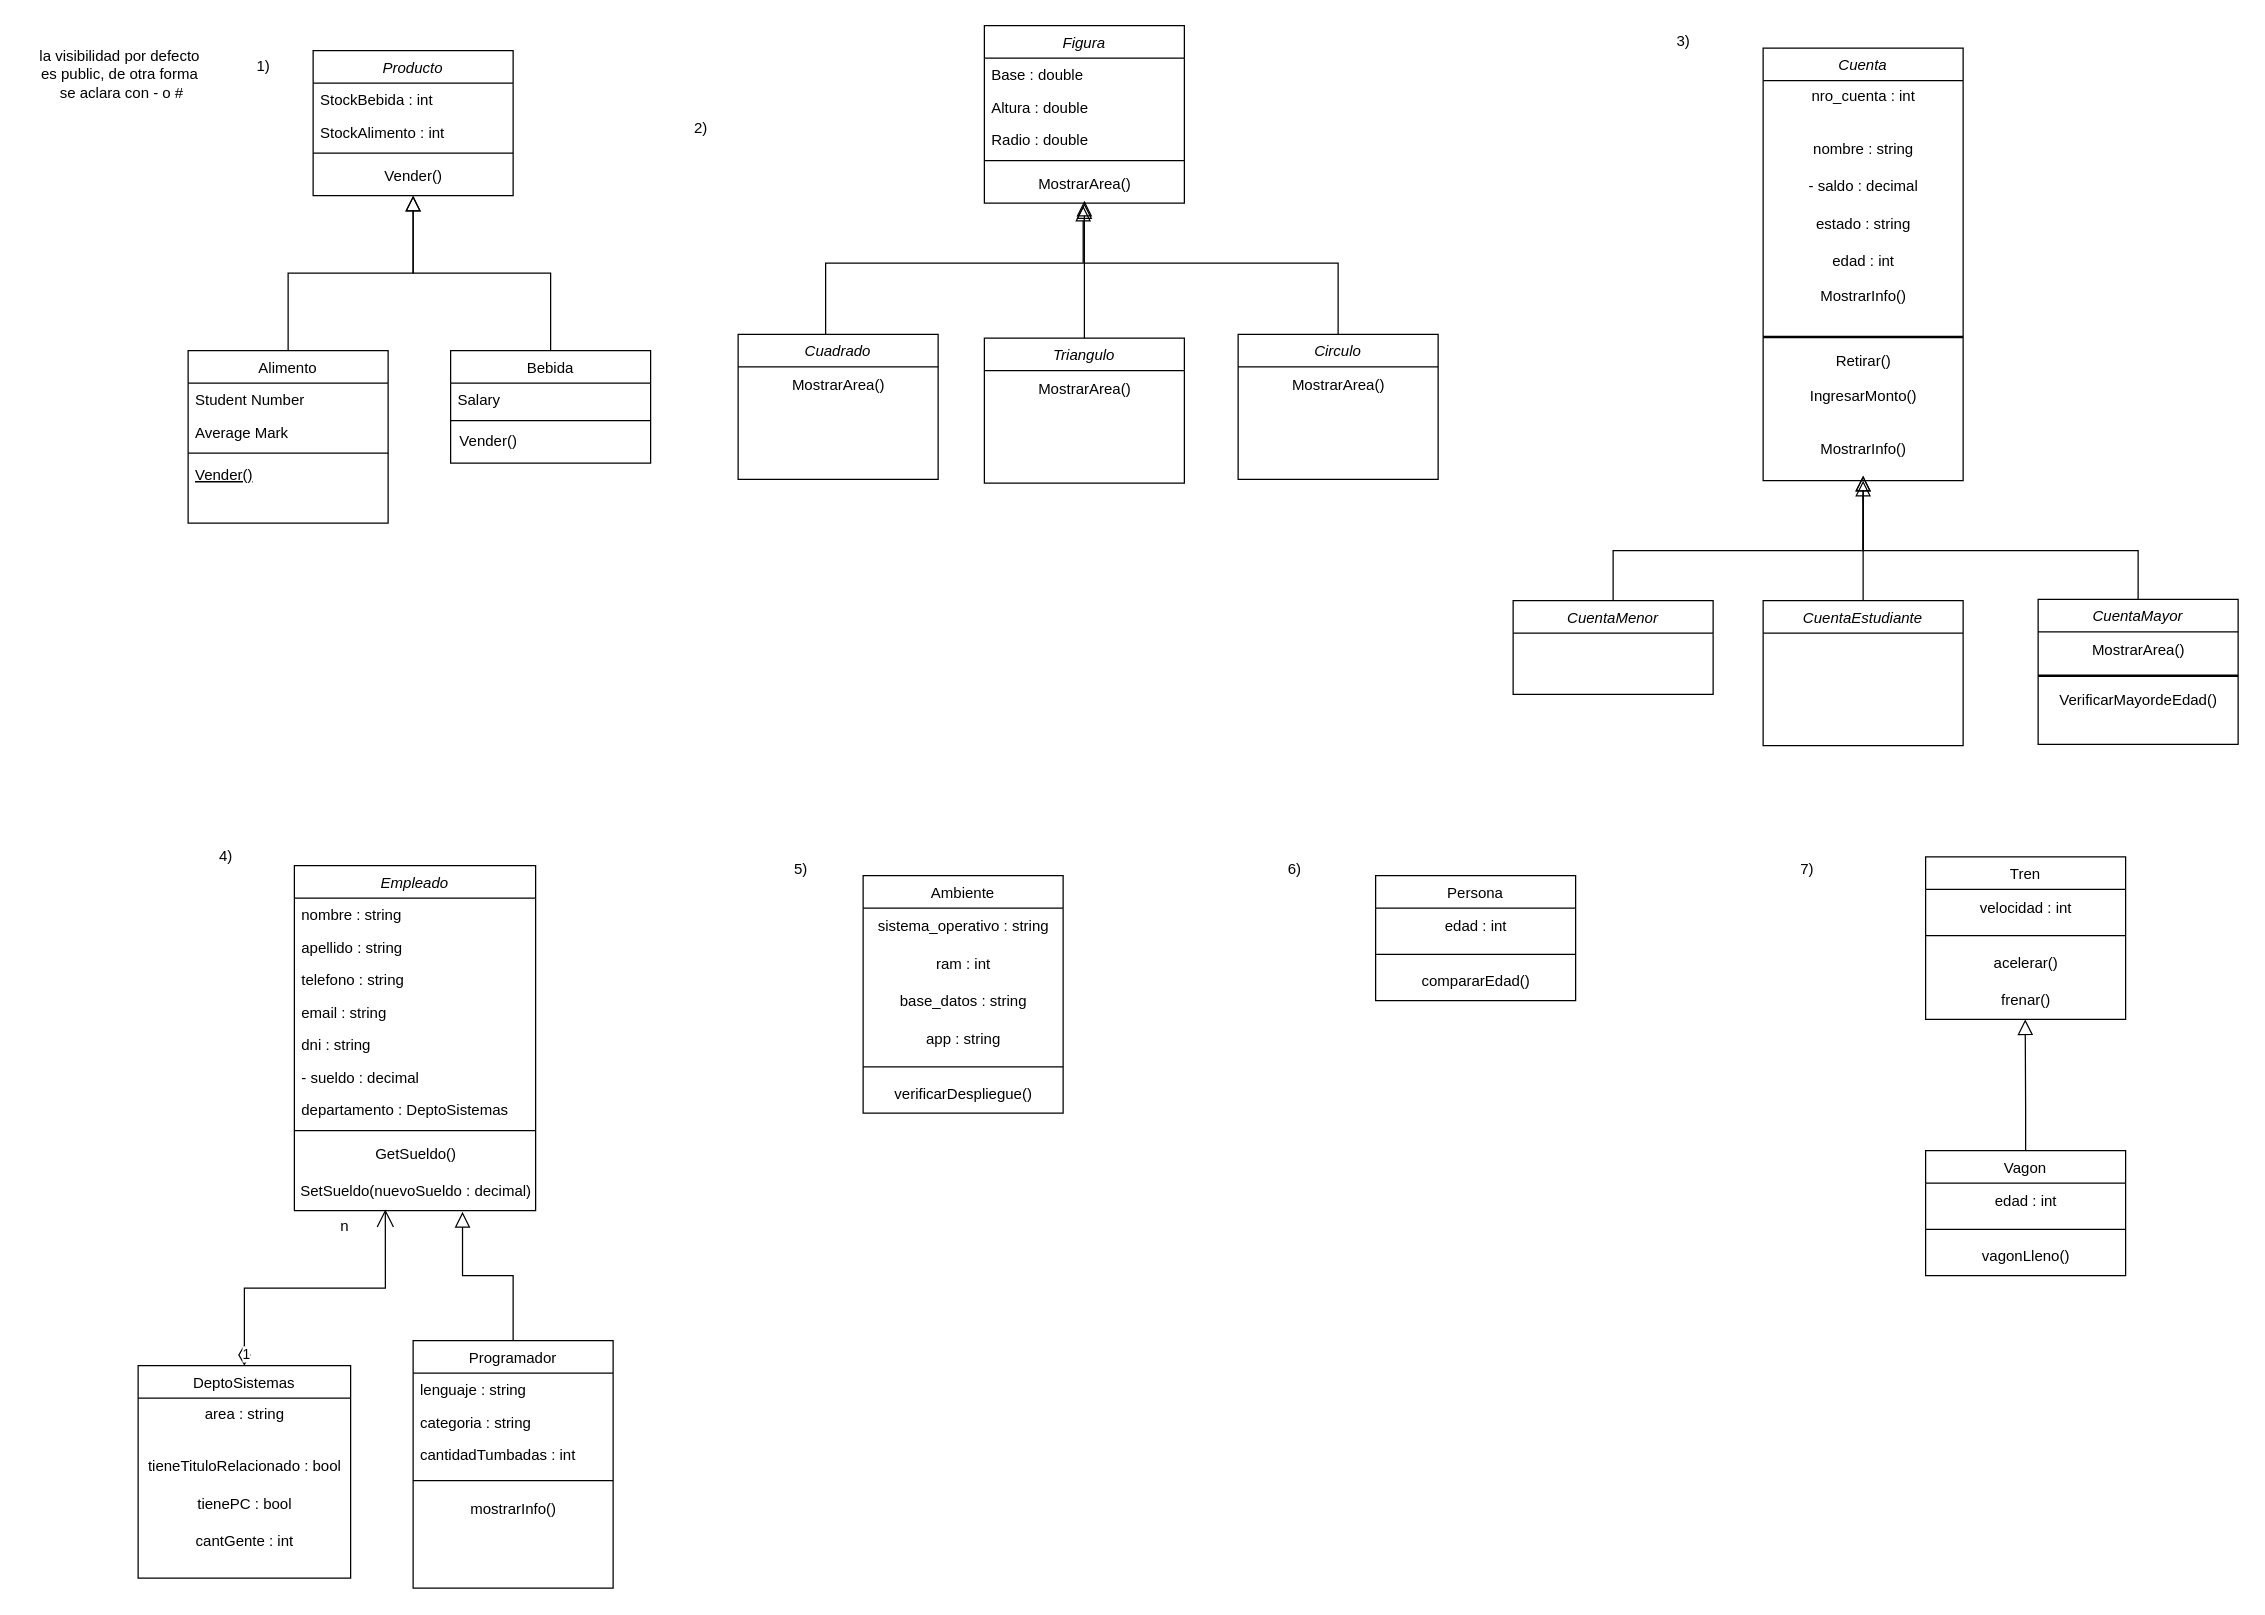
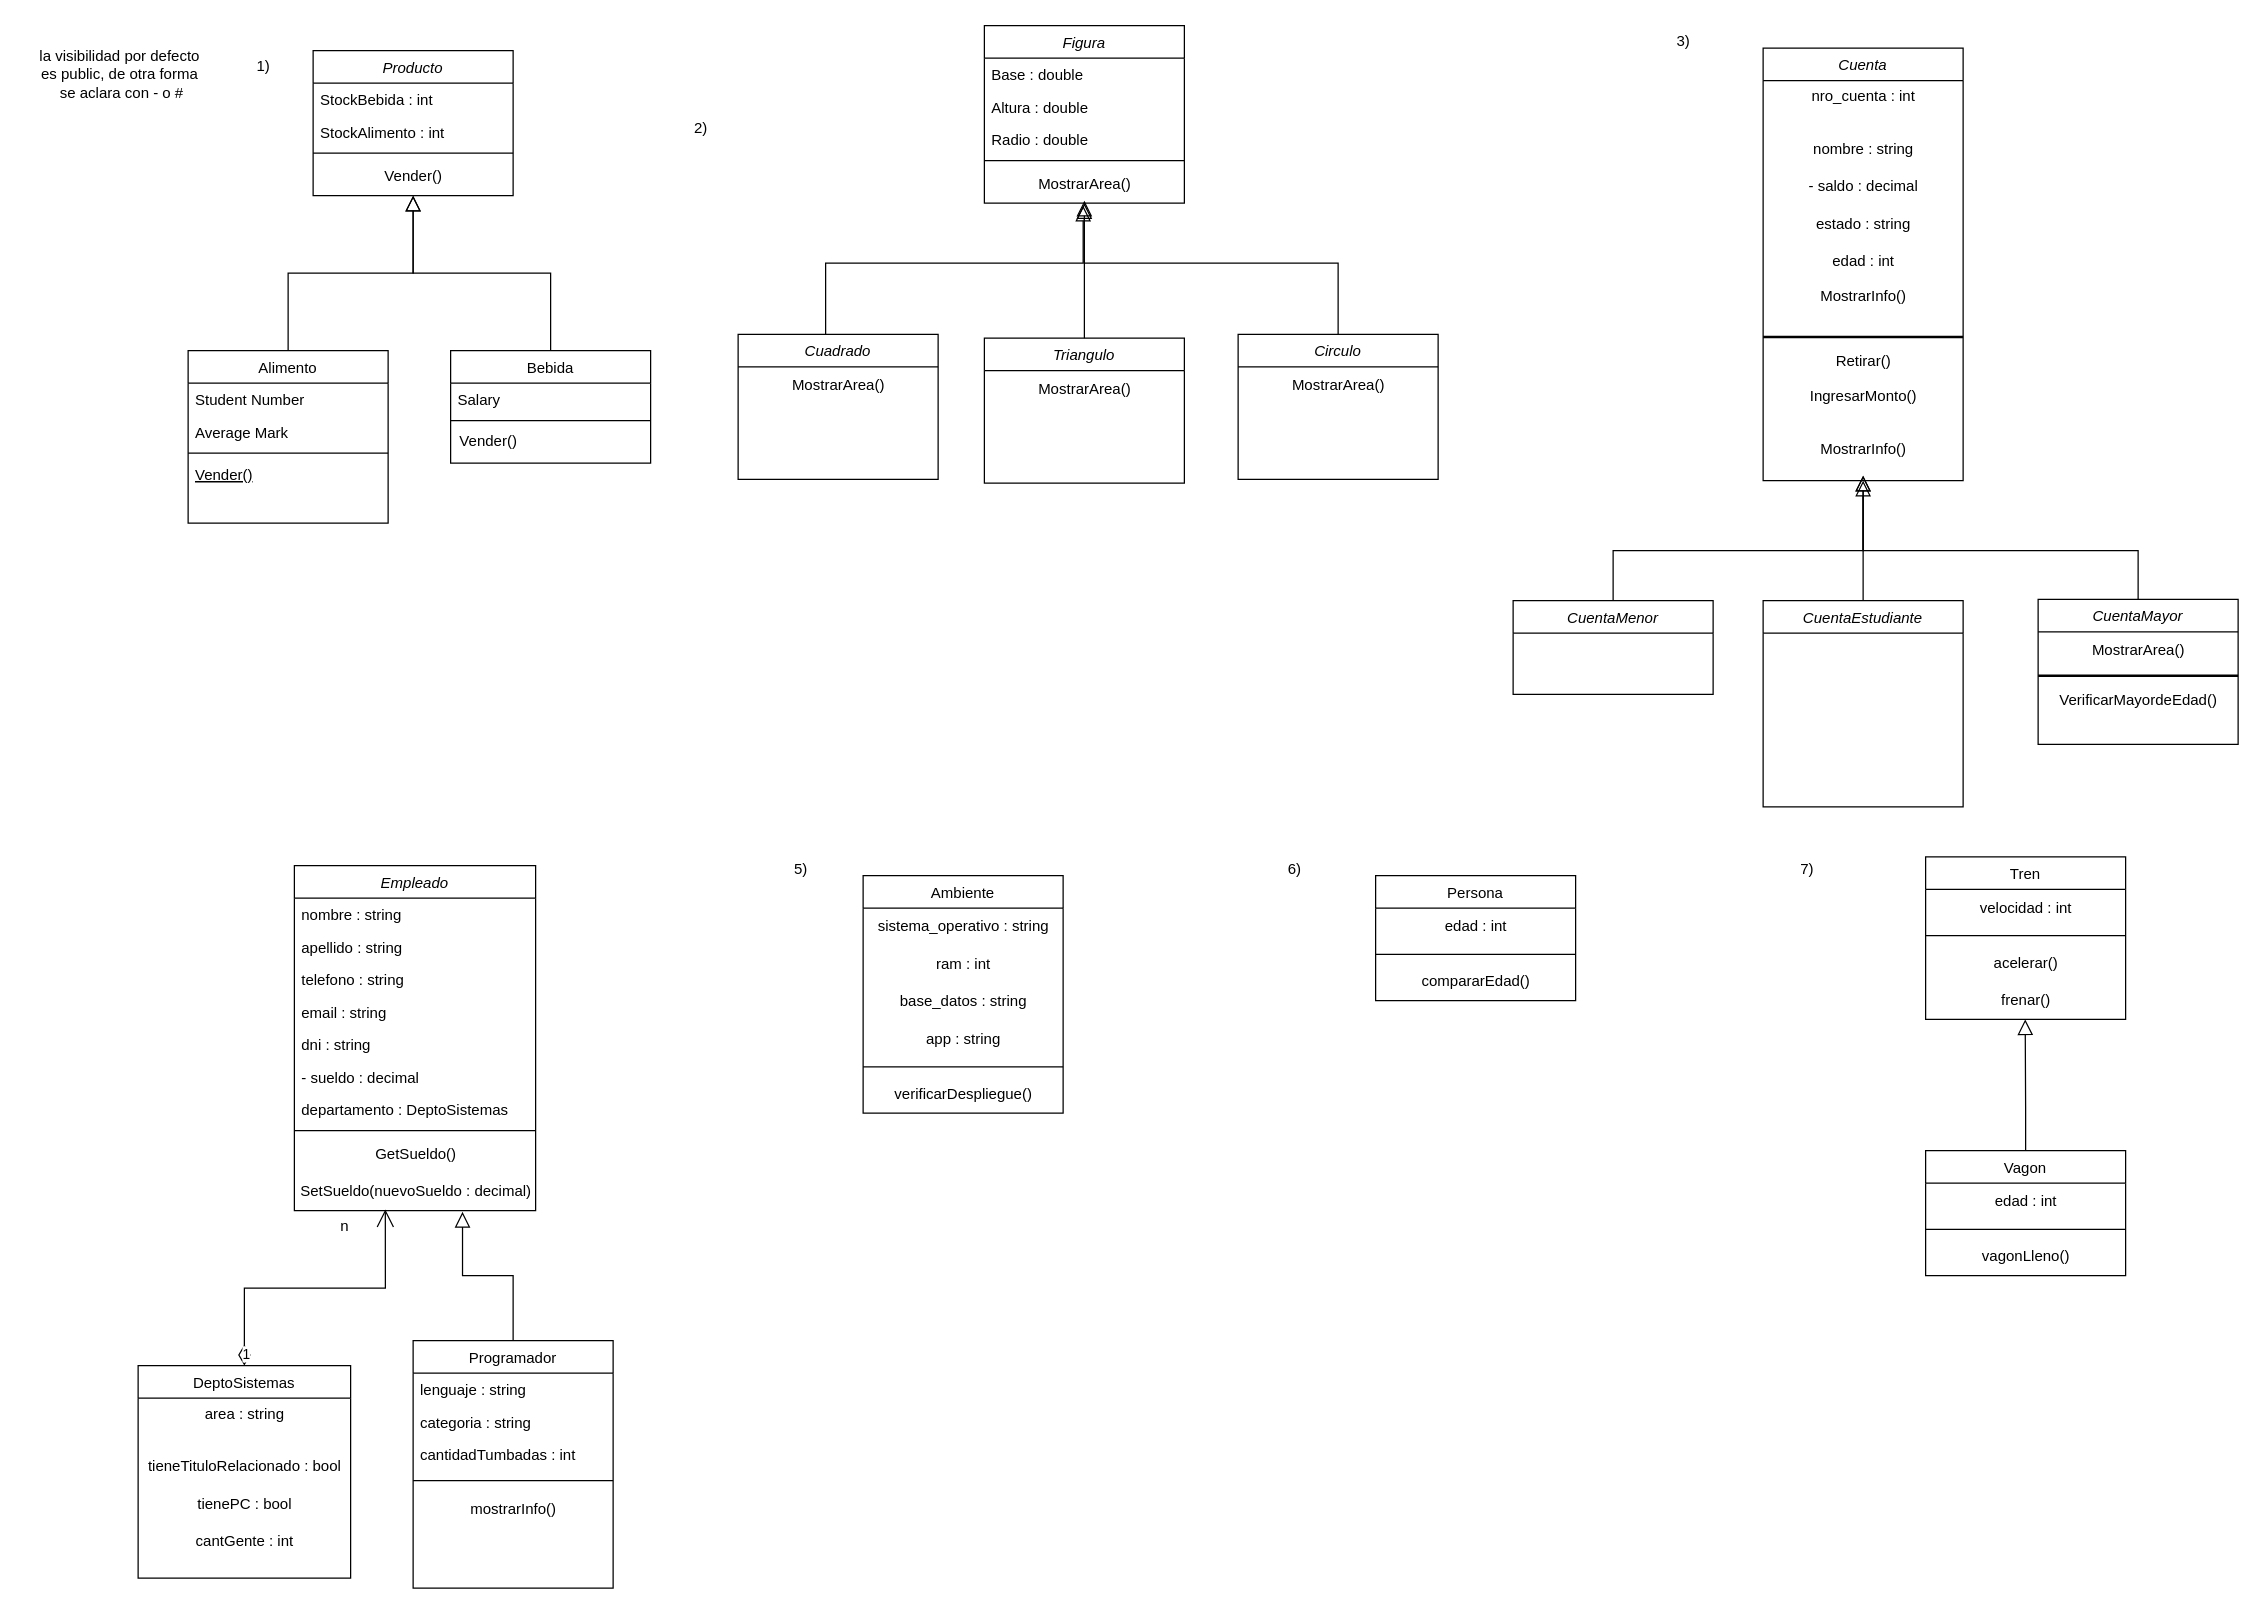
node "CuentaEstudiante": size 200x145 -> 200x206
node "4)": removed
